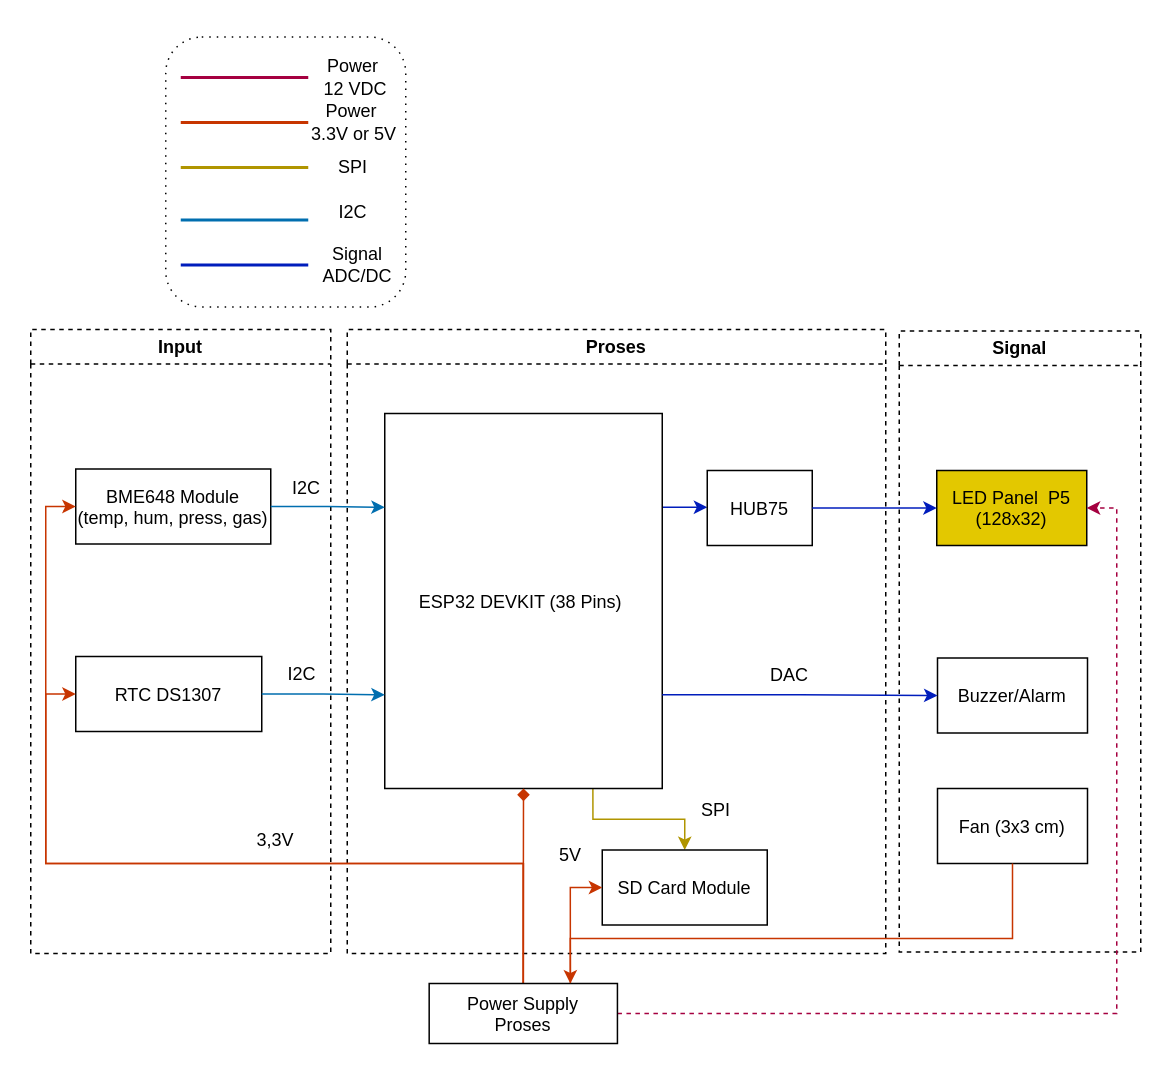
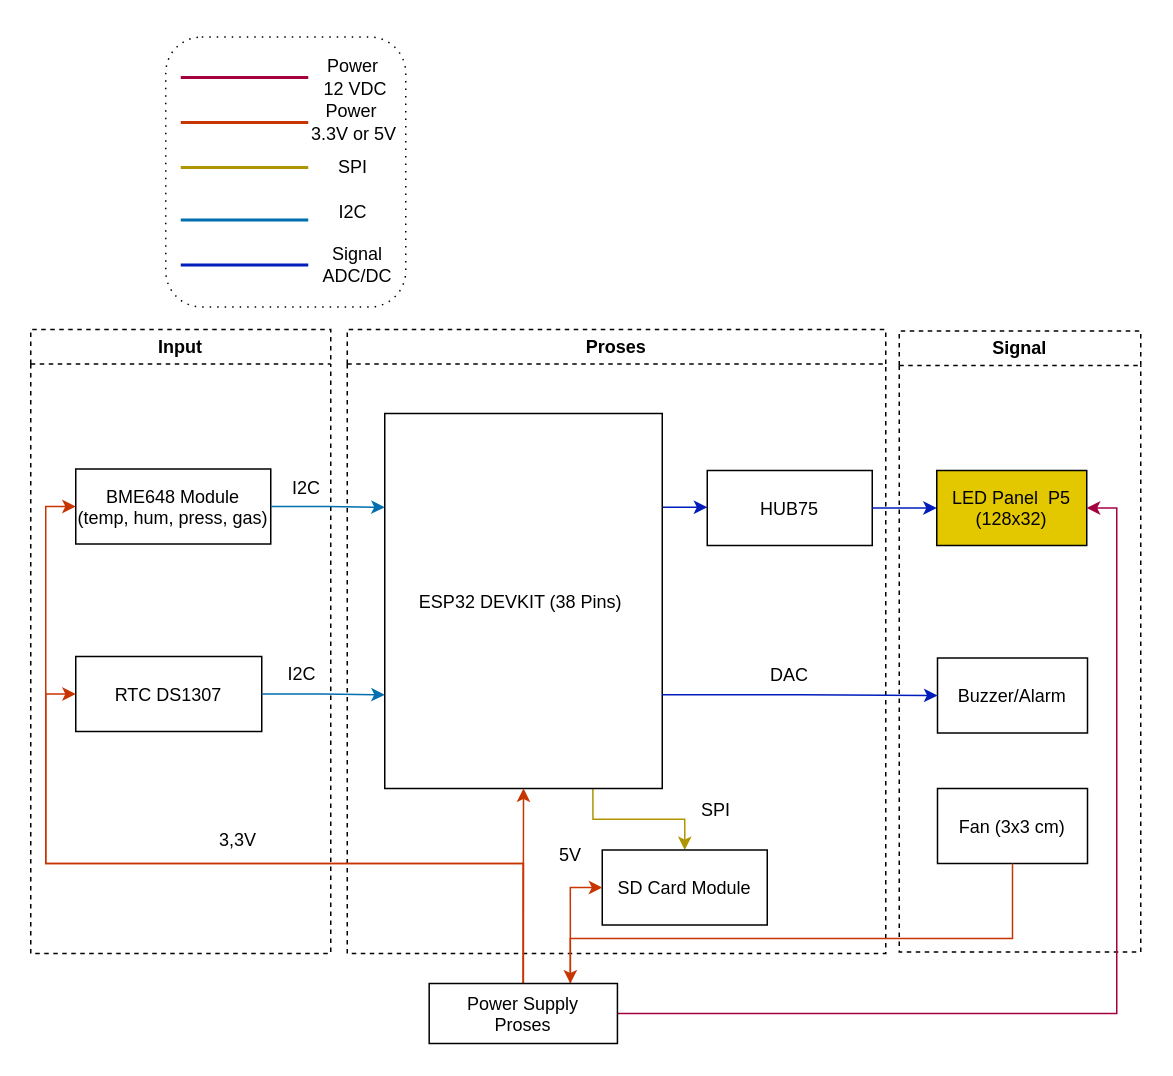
node "HUB75": size 105x75 -> 165x75
edge "Power Supply Proses" -> "ESP32 DEVKIT (38 Pins)": arrowhead diamond -> classic
node "3,3V": moved (278, 841) -> (241, 841)
edge "Power Supply Proses" -> "LED Panel P5 (128x32)": style dashed -> solid
